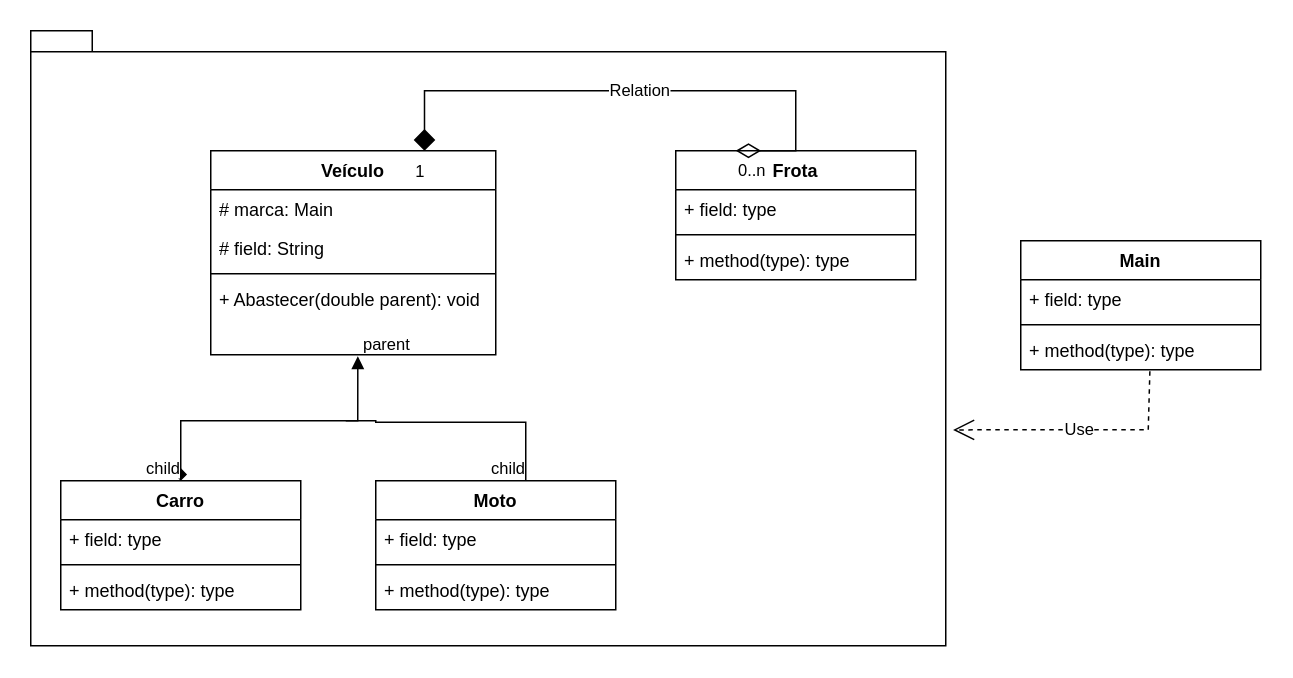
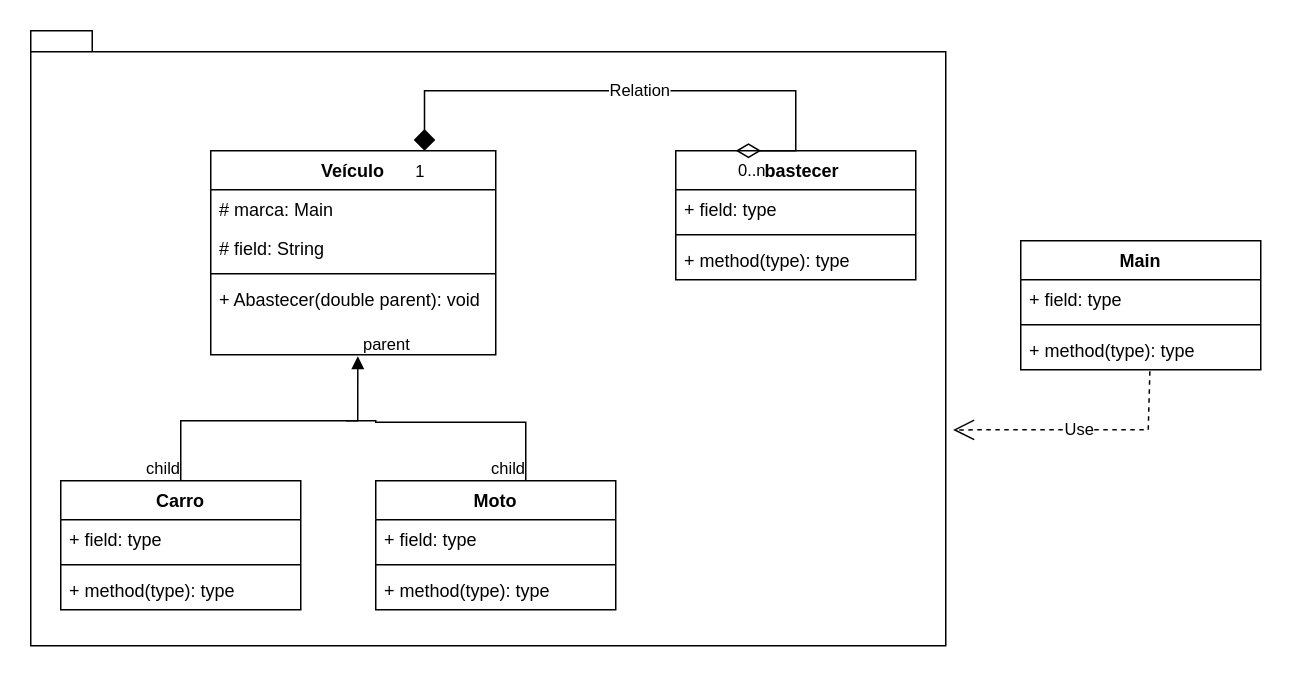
node "Frota": label "Frota" -> "Abastecer"
edge "+ Abastecer(double parent): void" -- "Carro": arrowhead diamond -> none
